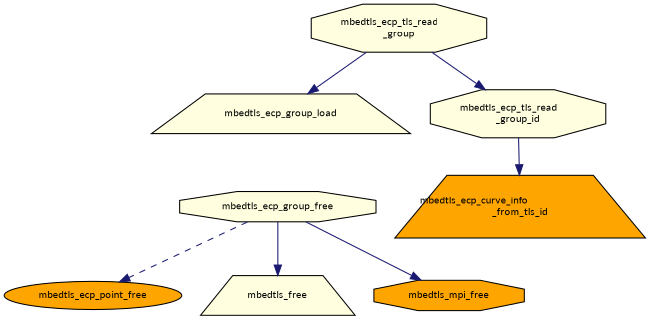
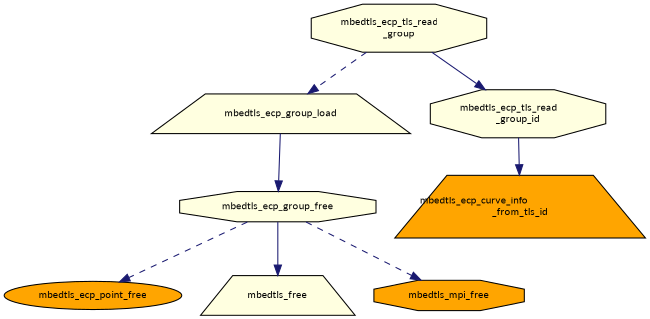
edge "mbedtls_ecp_tls_read _group" -> "mbedtls_ecp_group_load": style solid -> dashed
edge "mbedtls_ecp_group_load" -> "mbedtls_ecp_group_free": added
edge "mbedtls_ecp_group_free" -> "mbedtls_mpi_free": style solid -> dashed
